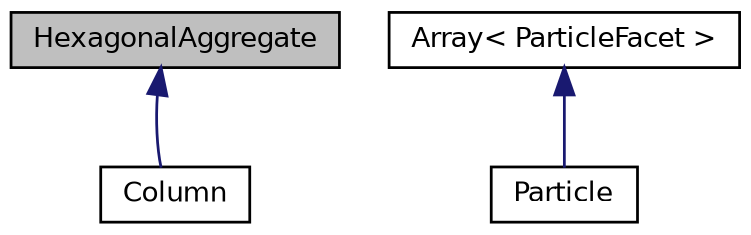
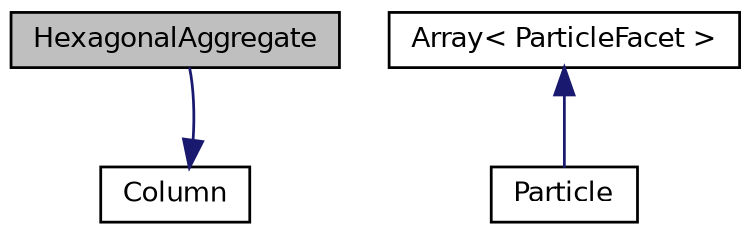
edge "Column" -> "HexagonalAggregate": reversed
